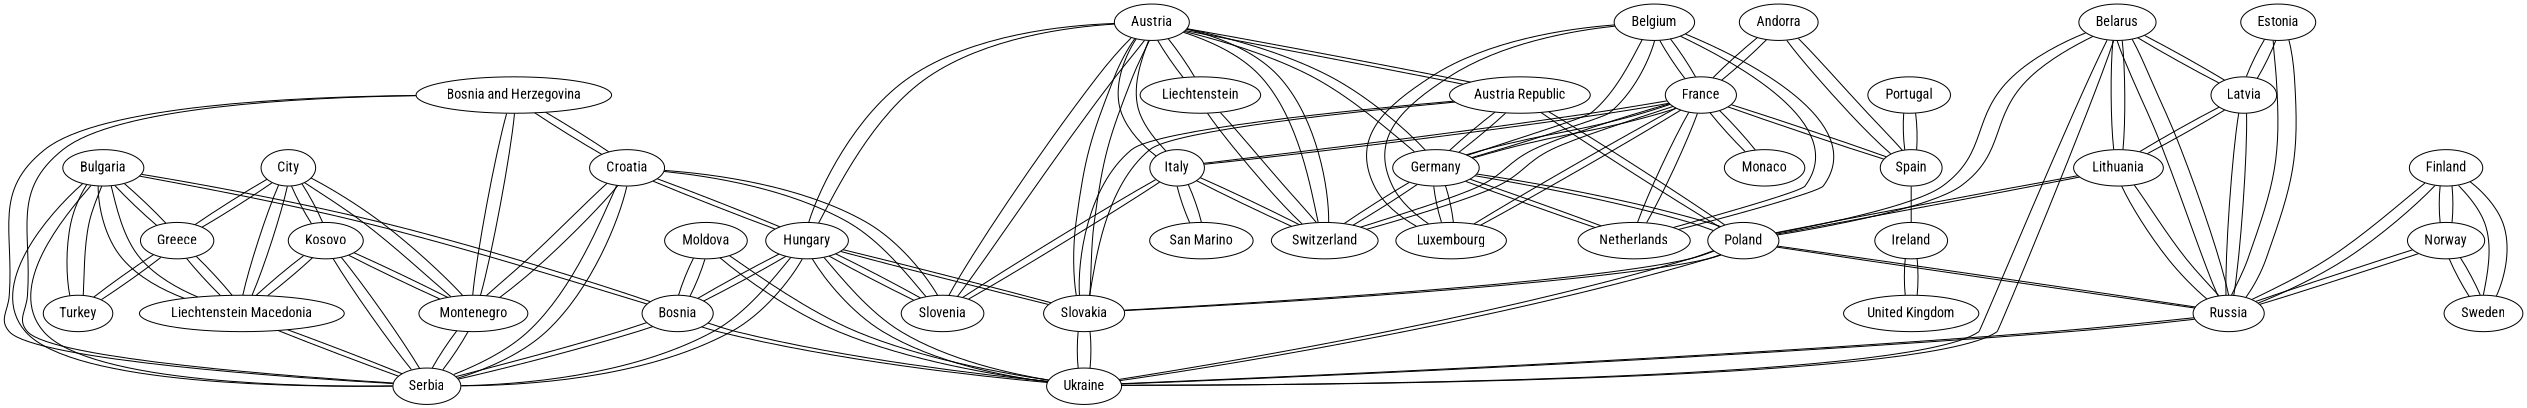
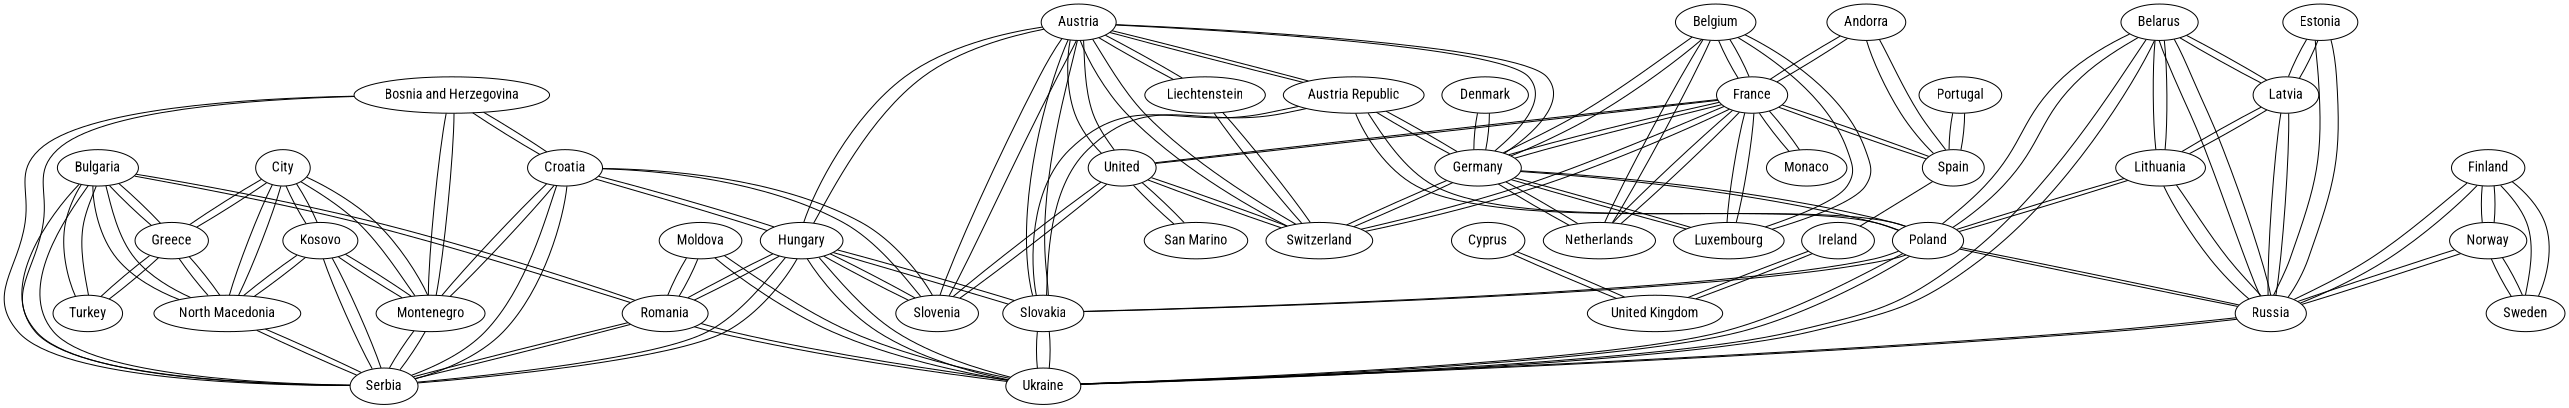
node "Denmark": added
node "Italy": label "Italy" -> "United"
node "Cyprus": added
node "Liechtenstein Macedonia": label "Liechtenstein Macedonia" -> "North Macedonia"
node "Bosnia": label "Bosnia" -> "Romania"
